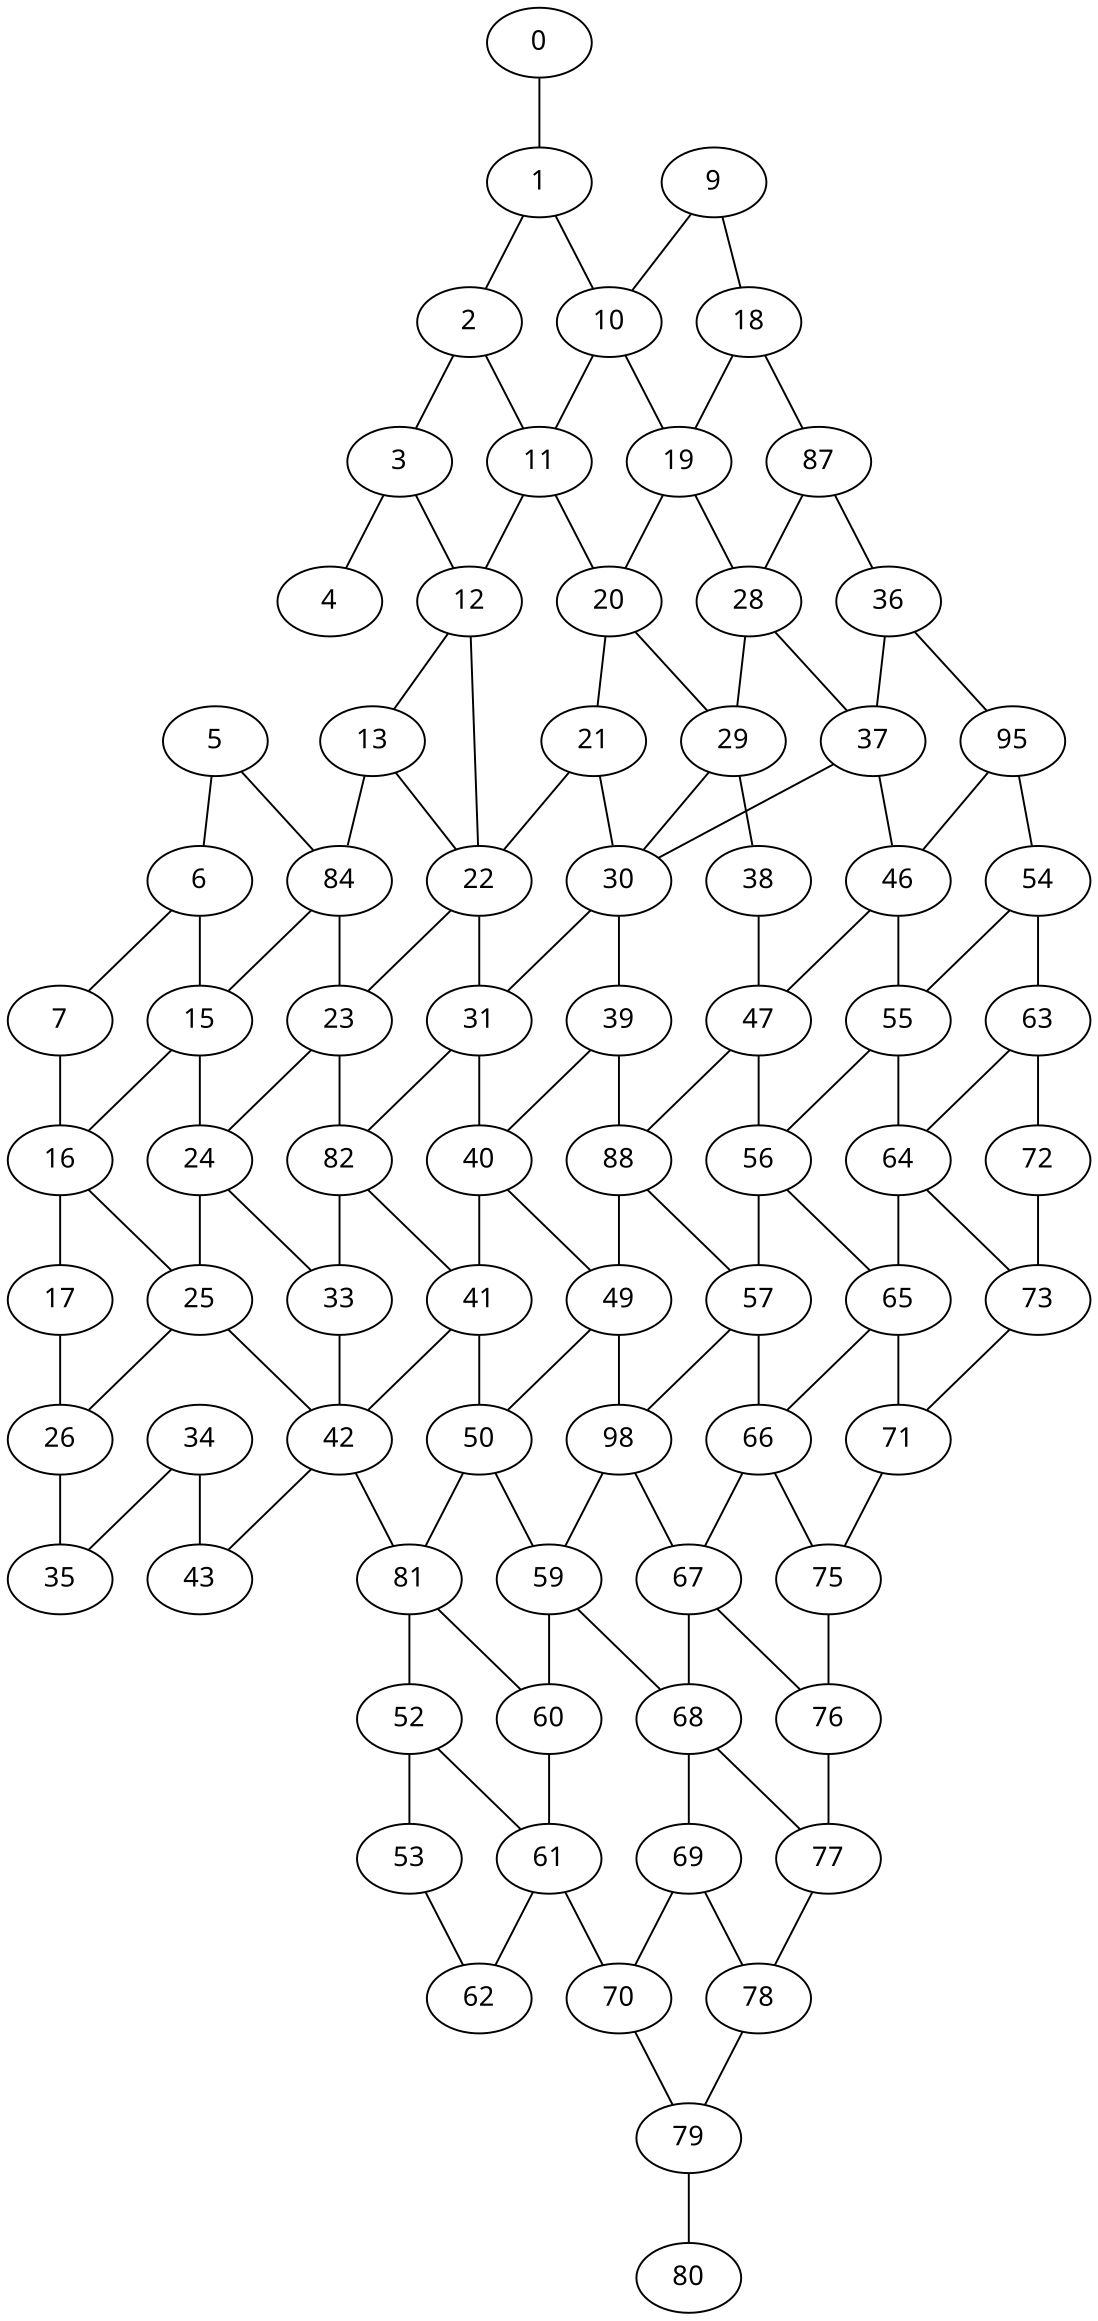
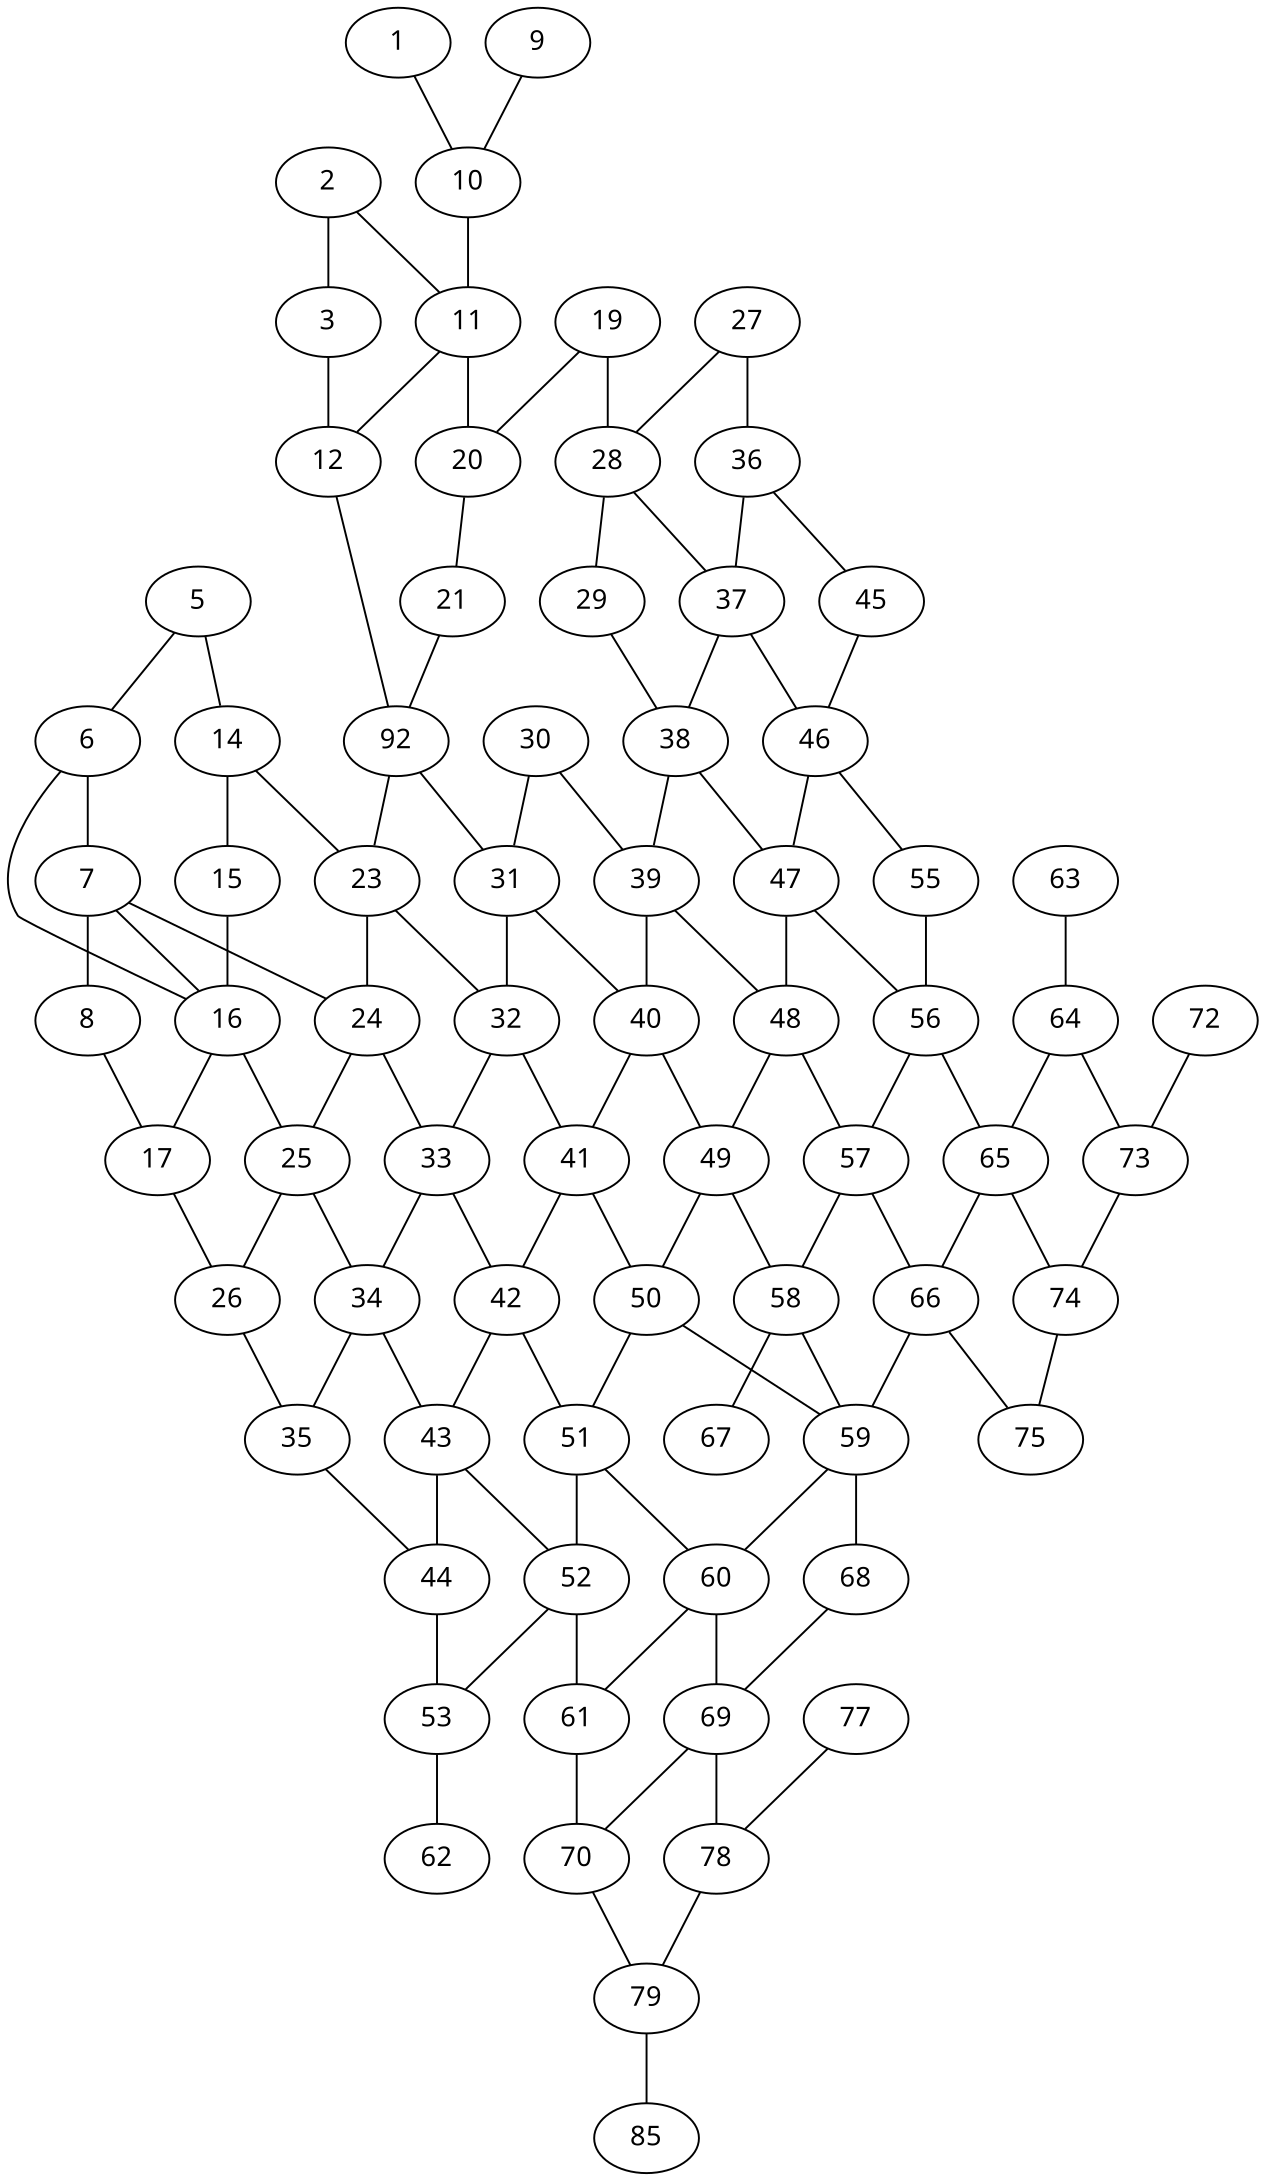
node "0": removed
edge "1" -- "2": removed
node "18": removed
edge "10" -- "19": removed
node "87": label "87" -> "27"
node "4": removed
edge "20" -- "29": removed
node "13": removed
node "95": label "95" -> "45"
edge "37" -- "30": now "37" -- "38"
edge "21" -- "30": removed
edge "38" -- "39": added
edge "29" -- "30": removed
node "84": label "84" -> "14"
node "22": label "22" -> "92"
node "54": removed
edge "6" -- "15": now "6" -- "16"
node "8": added
edge "15" -- "24": now "7" -- "24"
edge "55" -- "64": removed
edge "63" -- "72": removed
node "82": label "82" -> "32"
node "88": label "88" -> "48"
edge "33" -- "34": added
edge "25" -- "42": now "25" -- "34"
node "98": label "98" -> "58"
node "71": label "71" -> "74"
edge "43" -- "52": added
edge "66" -- "67": now "66" -- "59"
node "81": label "81" -> "51"
node "44": added
edge "67" -- "68": removed
edge "60" -- "69": added
node "76": removed
edge "68" -- "77": removed
edge "61" -- "62": removed
node "80": label "80" -> "85"
